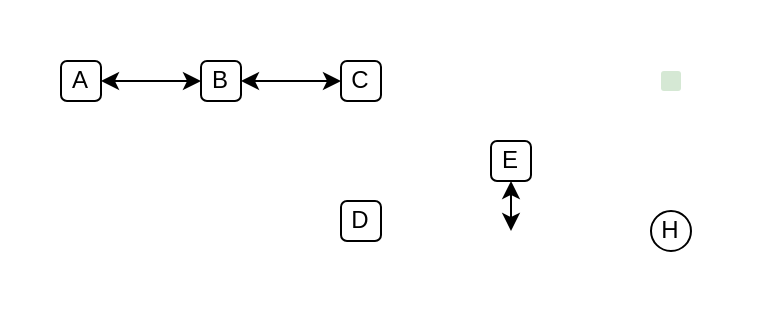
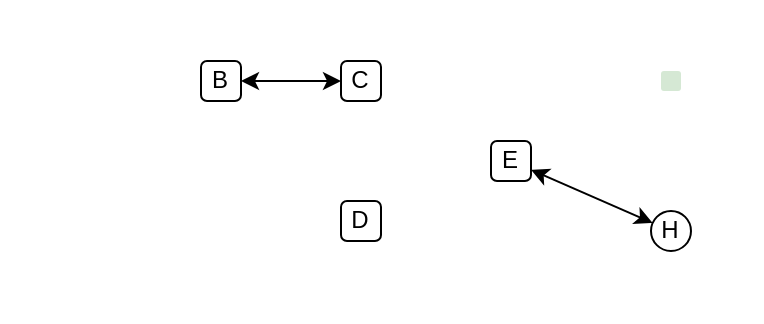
node "A": removed
edge "A" -- "B": removed
edge "E" -- "F": now "E" -- "H"
